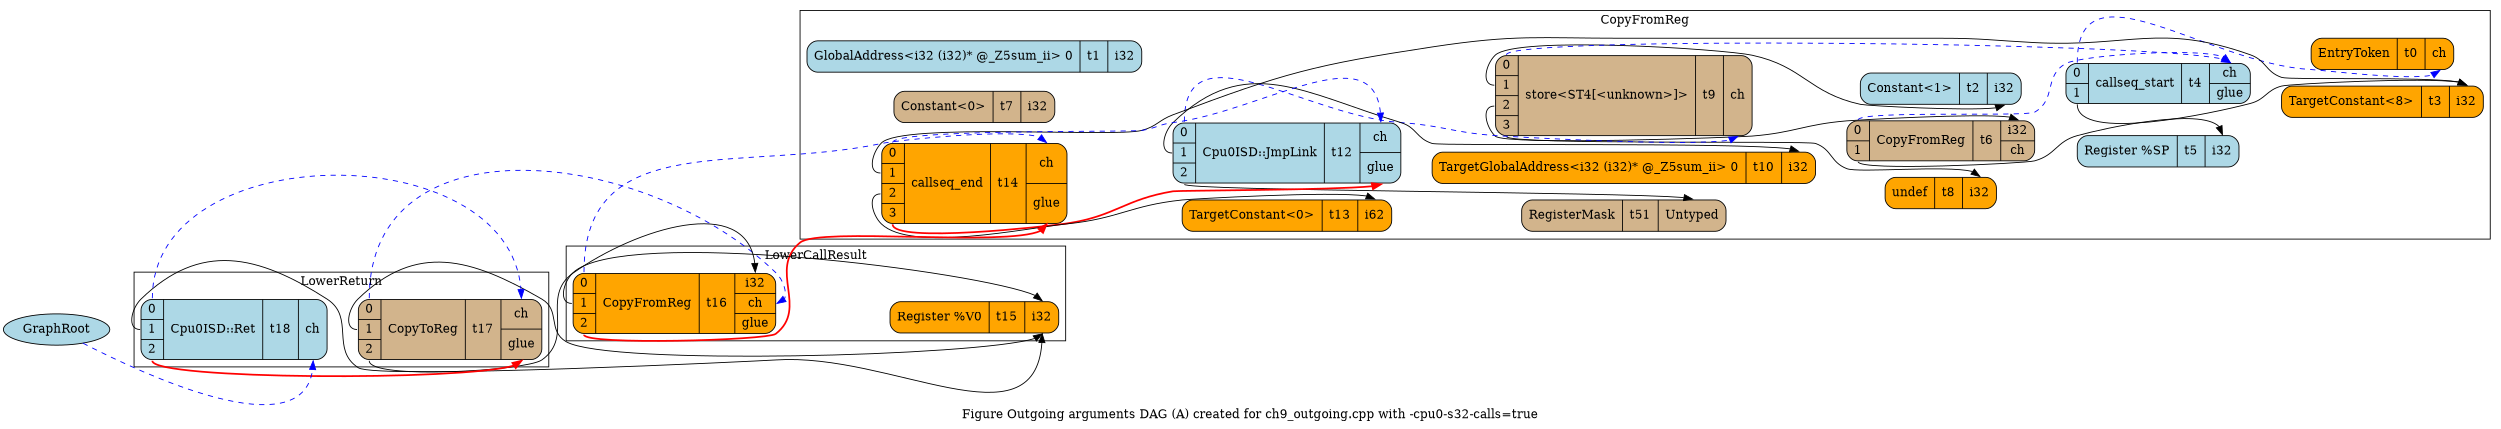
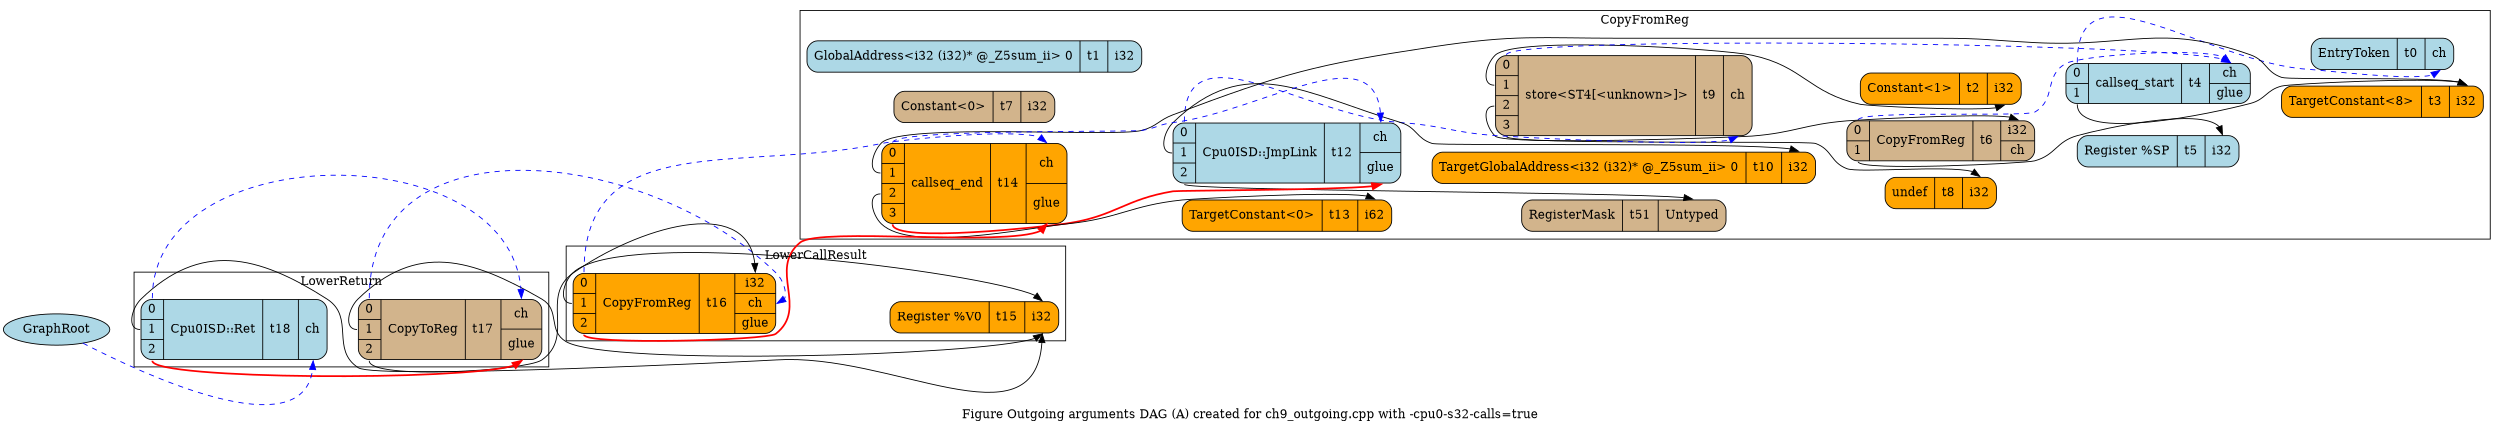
node "EntryToken": fillcolor orange -> lightblue
node "Constant<1>": fillcolor lightblue -> orange
